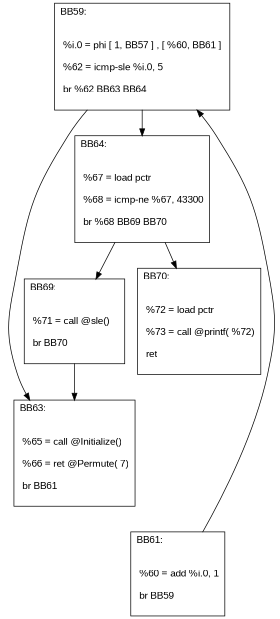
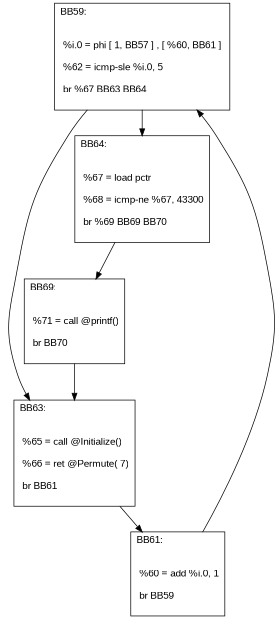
node "BB59:": text "br %62 BB63 BB64" -> "br %67 BB63 BB64"
node "BB64:": text "br %68 BB69 BB70" -> "br %69 BB69 BB70"
node "BB69:": text "%71 = call @sle()" -> "%71 = call @printf()"
node "BB70:": removed
edge "BB63:" -> "BB61:": added
